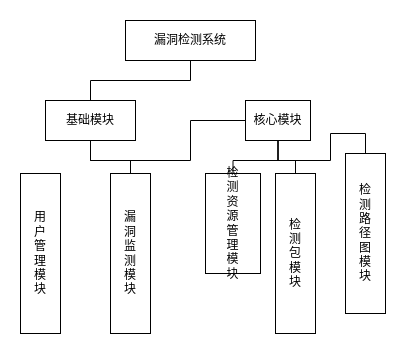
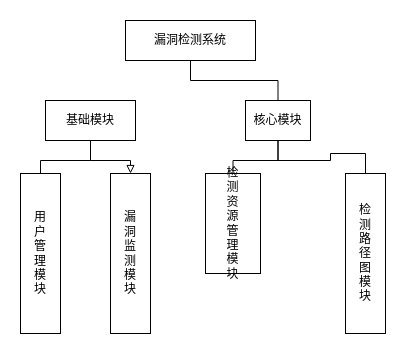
edge "漏洞检测系统" -- "基础模块": removed
edge "漏洞检测系统" -- "核心模块": added
edge "基础模块" -- "核心模块": now "基础模块" -- "用 户 管 理 模 块"
edge "基础模块" -- "漏 洞 监 测 模 块": arrowhead none -> block
edge "核心模块" -- "检 测 包 模 块": removed
node "检 测 路 径 图 模 块": moved (366, 234) -> (366, 254)
node "检 测 包 模 块": removed
